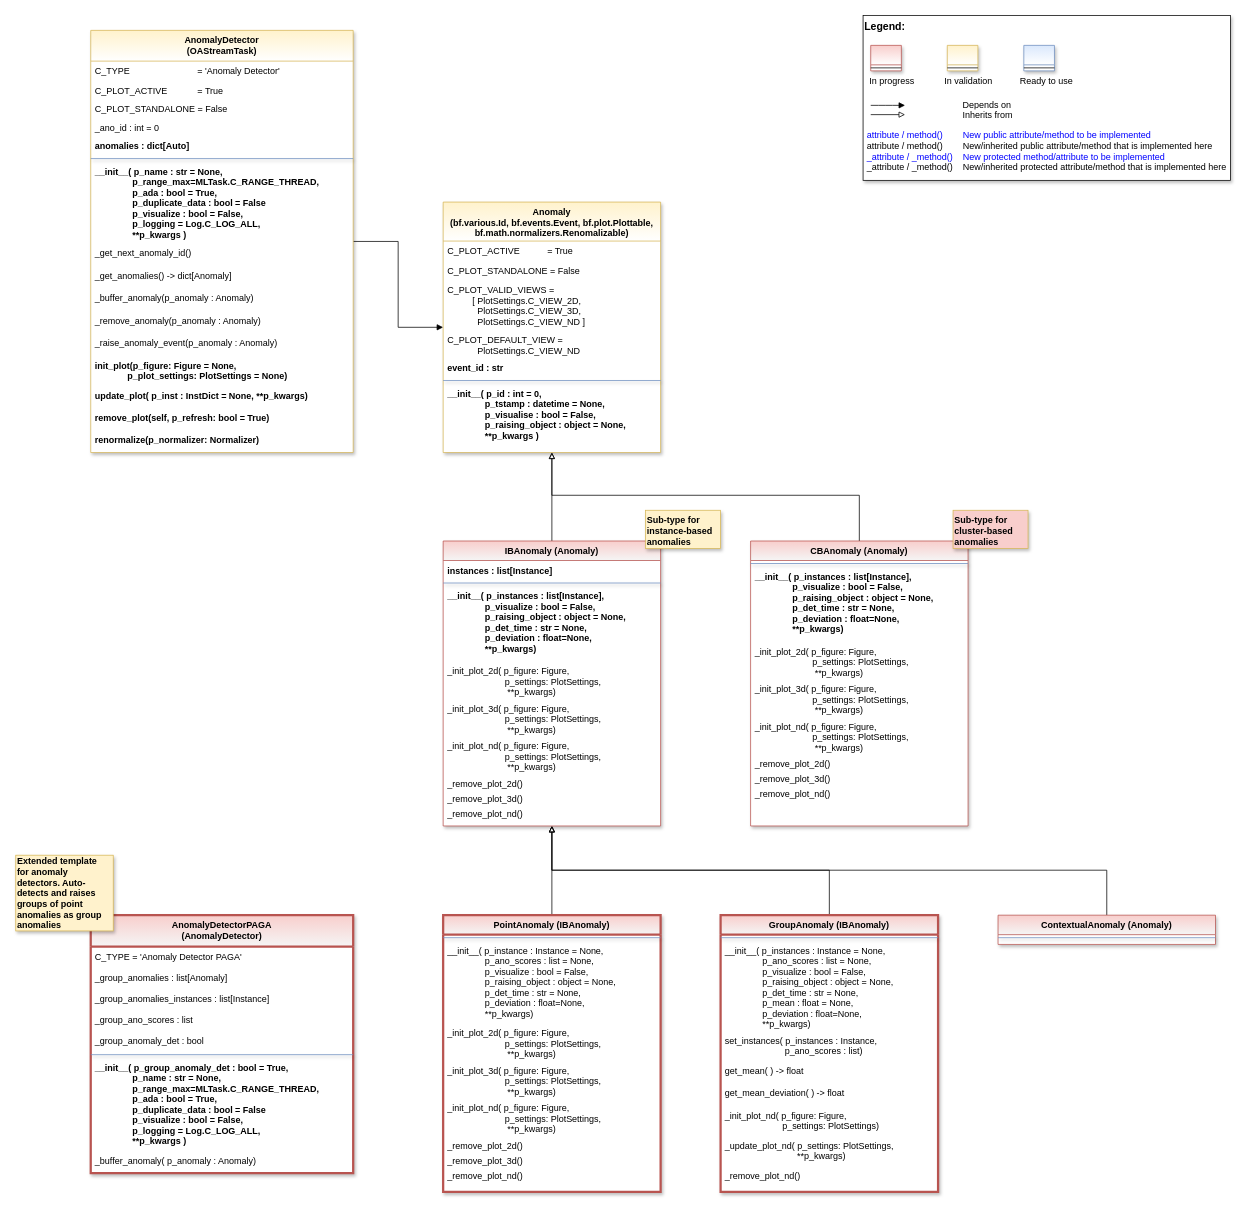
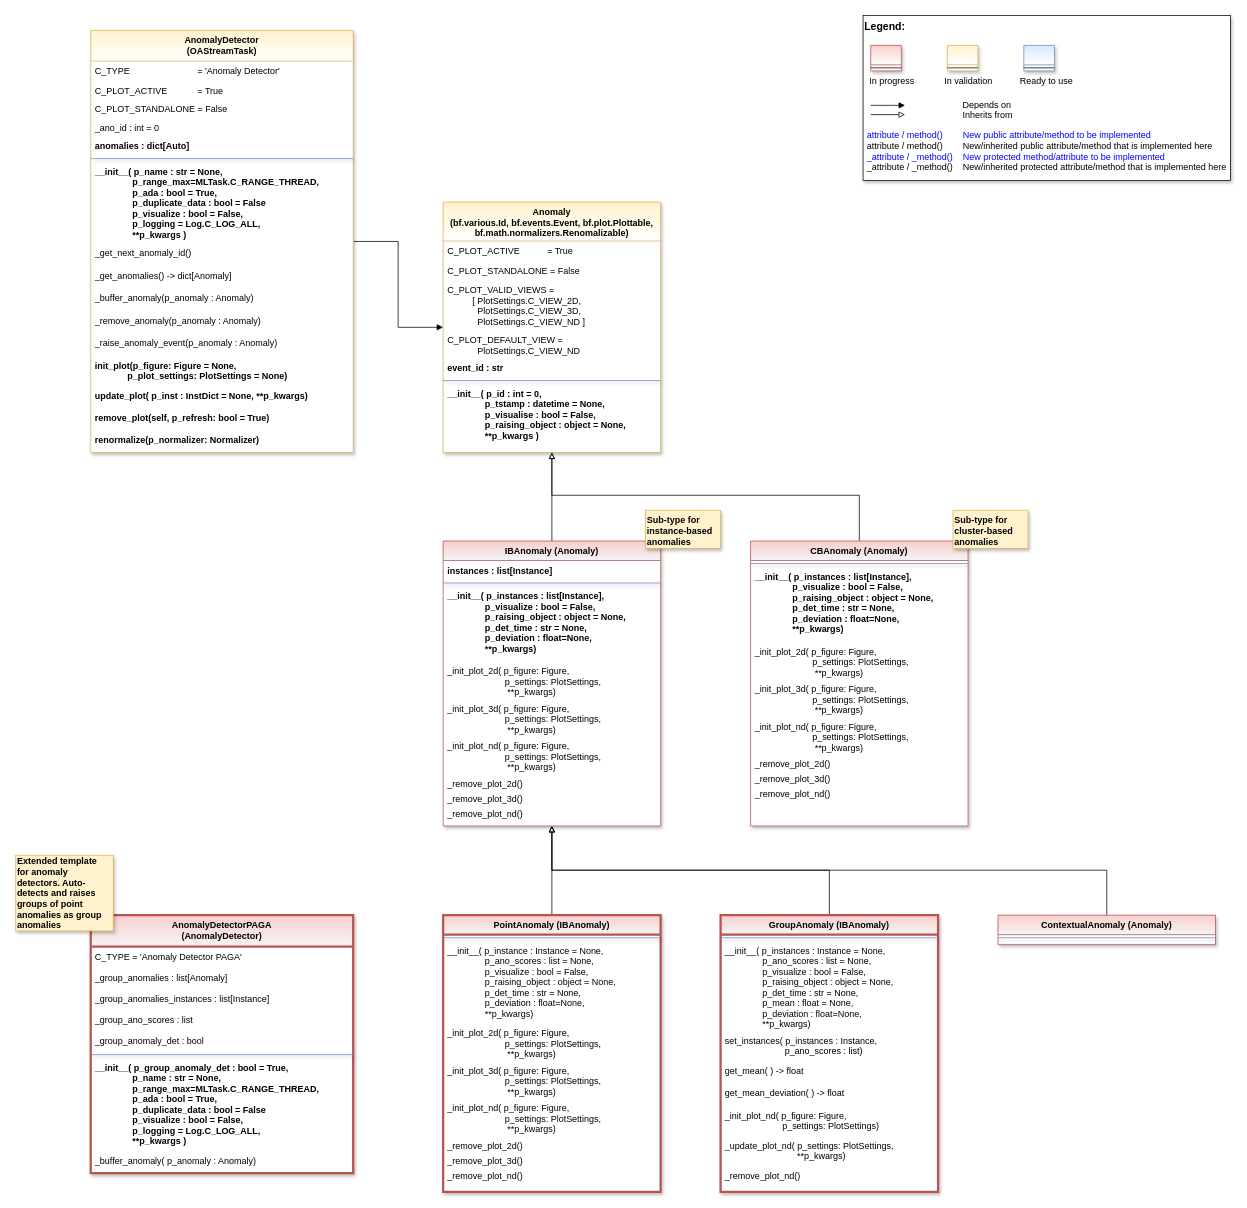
node "Sub-type for cluster-based anomalies": fillcolor #f8cecc -> #fff2cc
